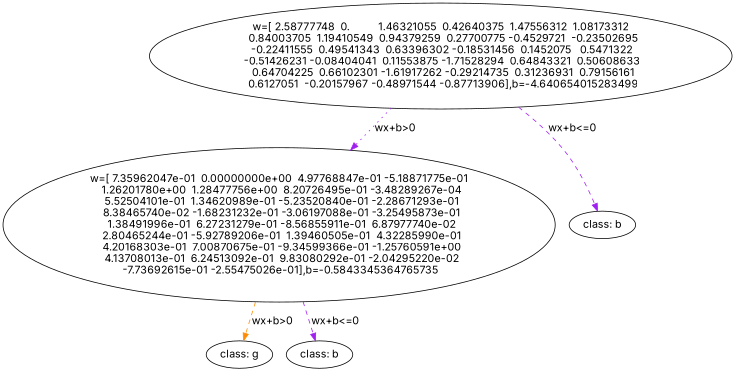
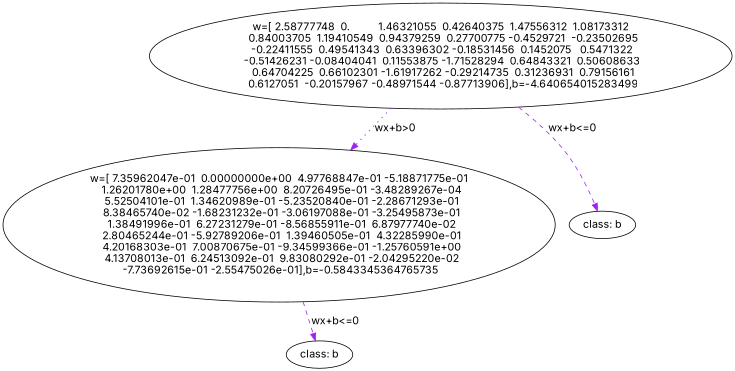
node "class: g": removed
